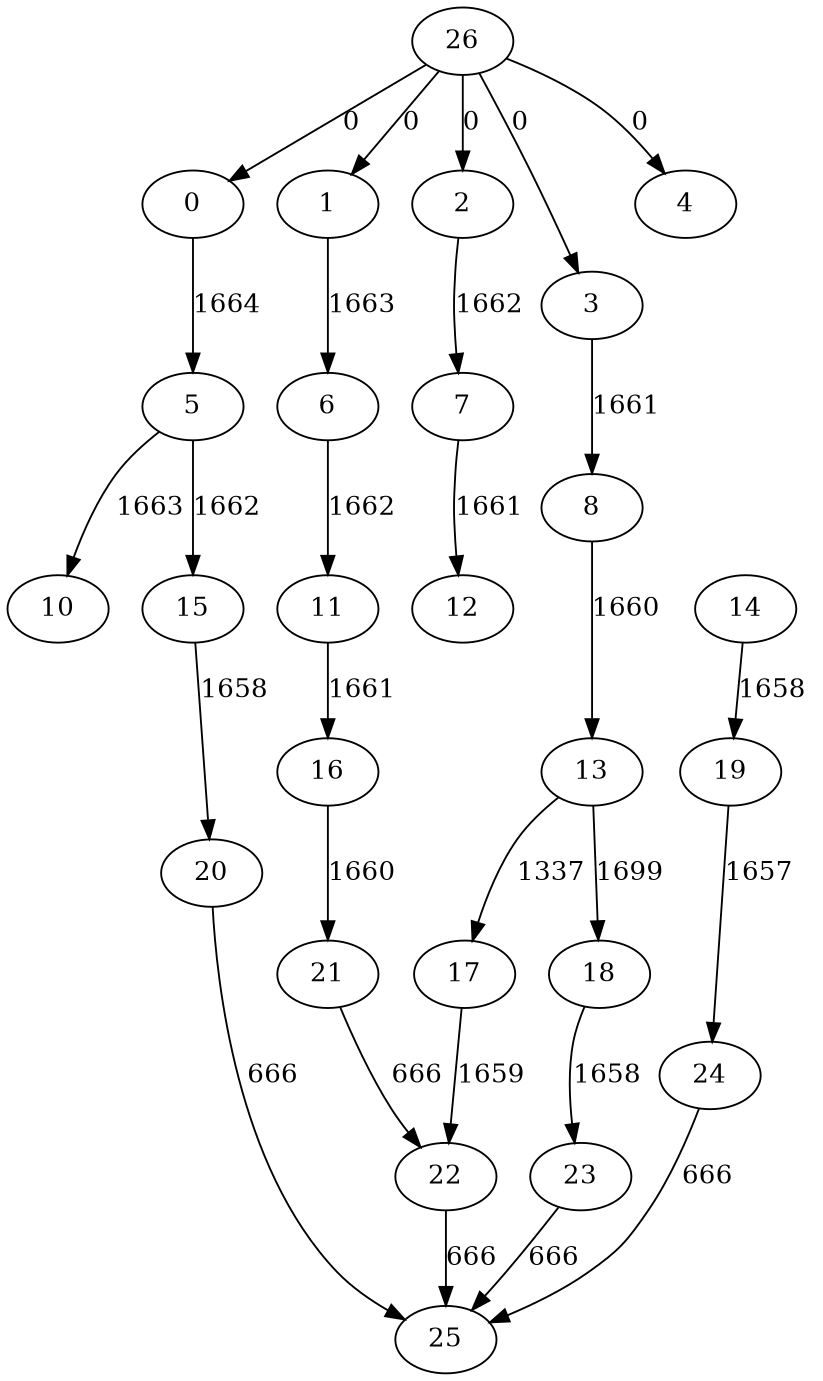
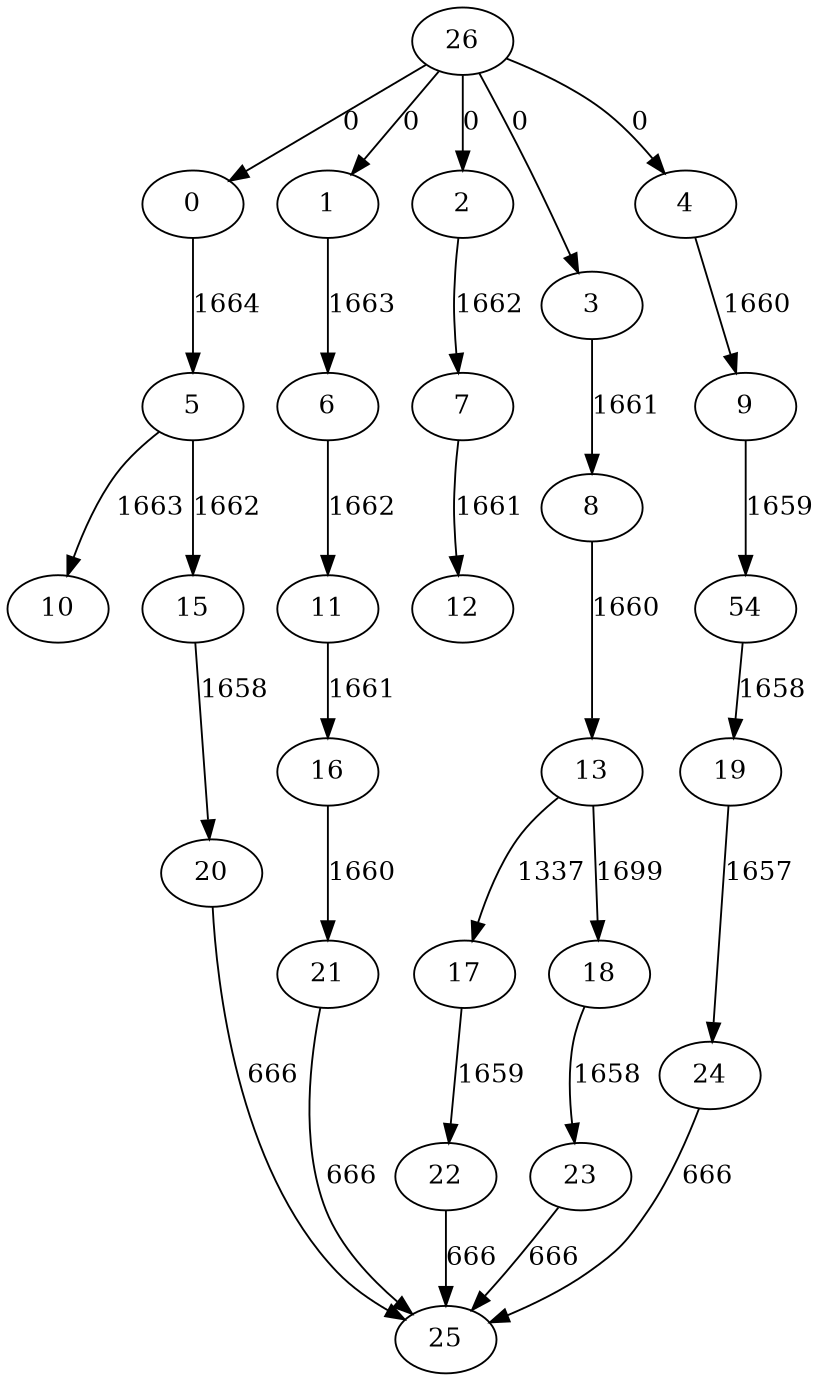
node "9": added
node "14": label "14" -> "54"
edge "21" -> "22": now "21" -> "25"
